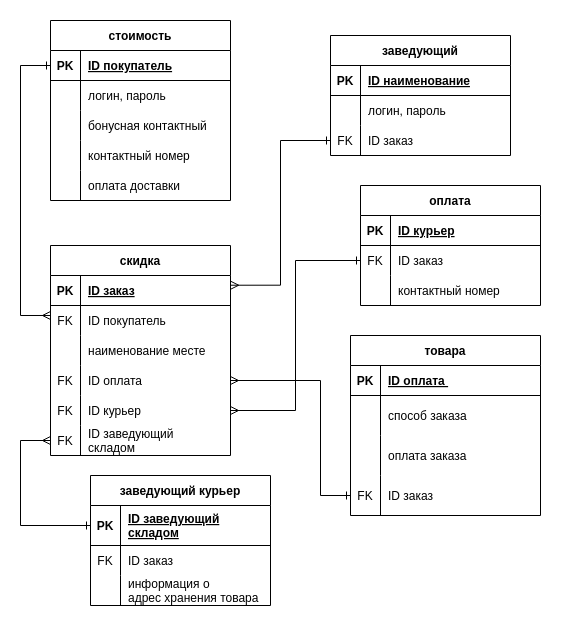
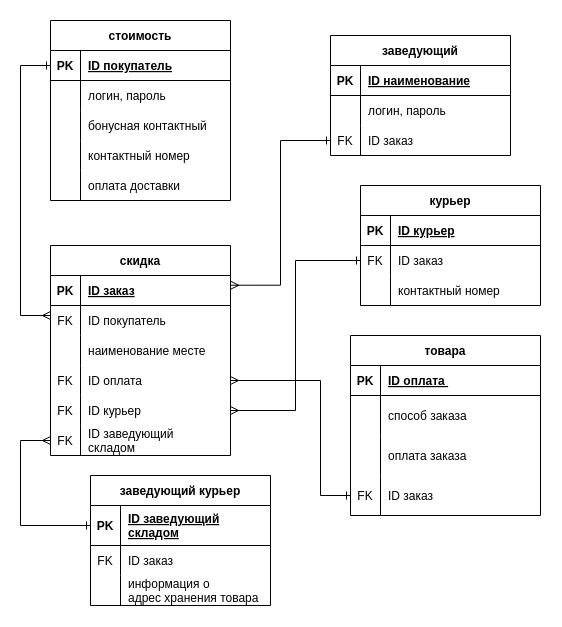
node "оплата": label "оплата" -> "курьер"
